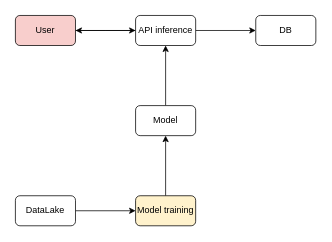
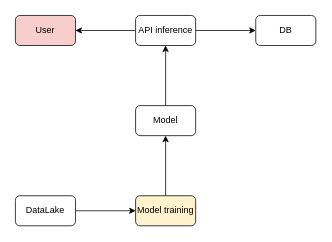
edge "User" -> "API inference": removed
